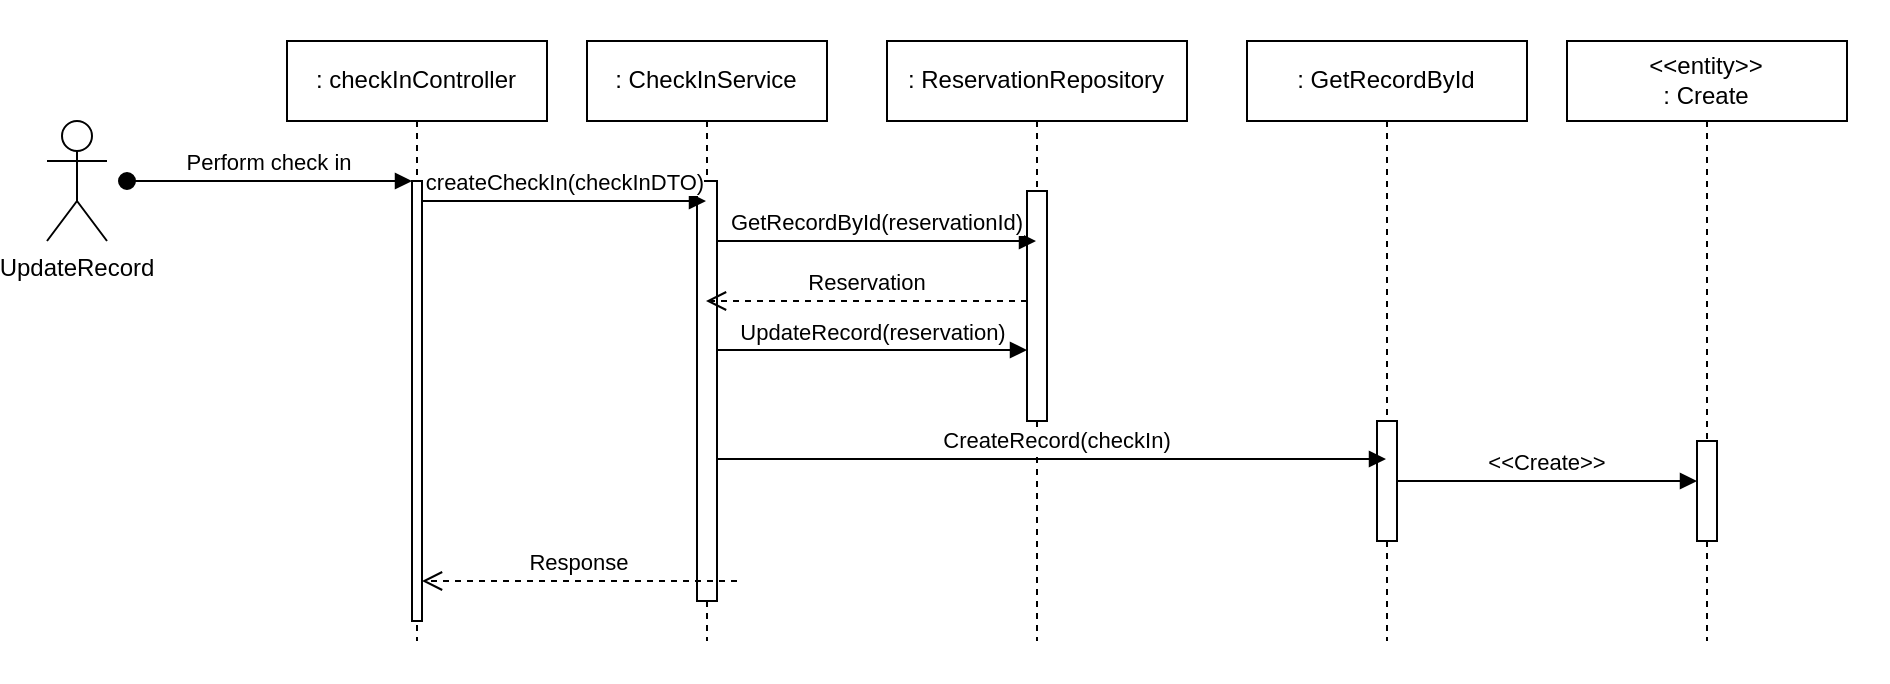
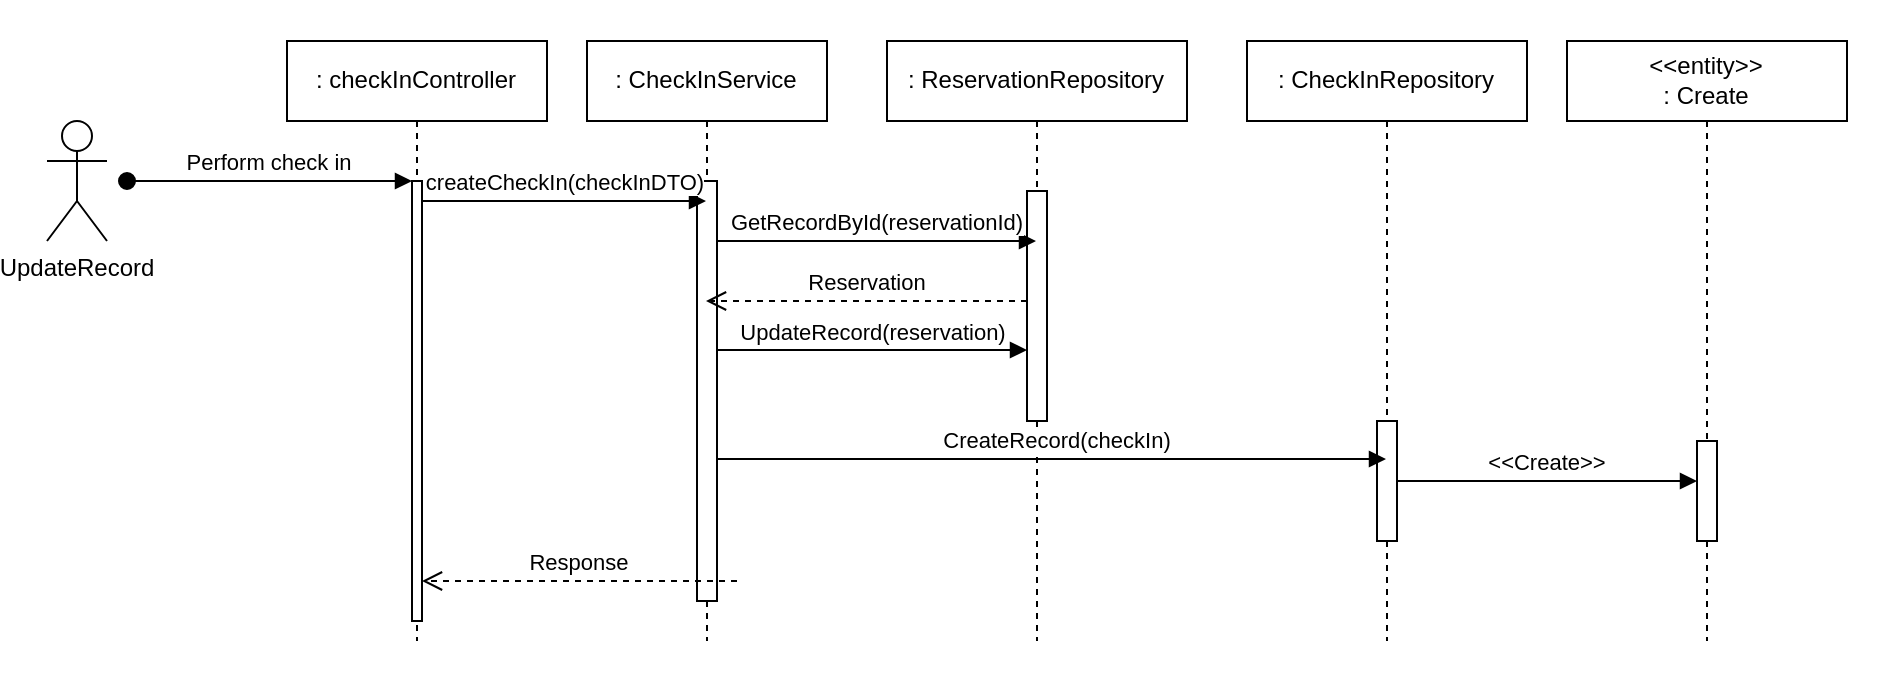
node ": GetRecordById": label ": GetRecordById" -> ": CheckInRepository"
